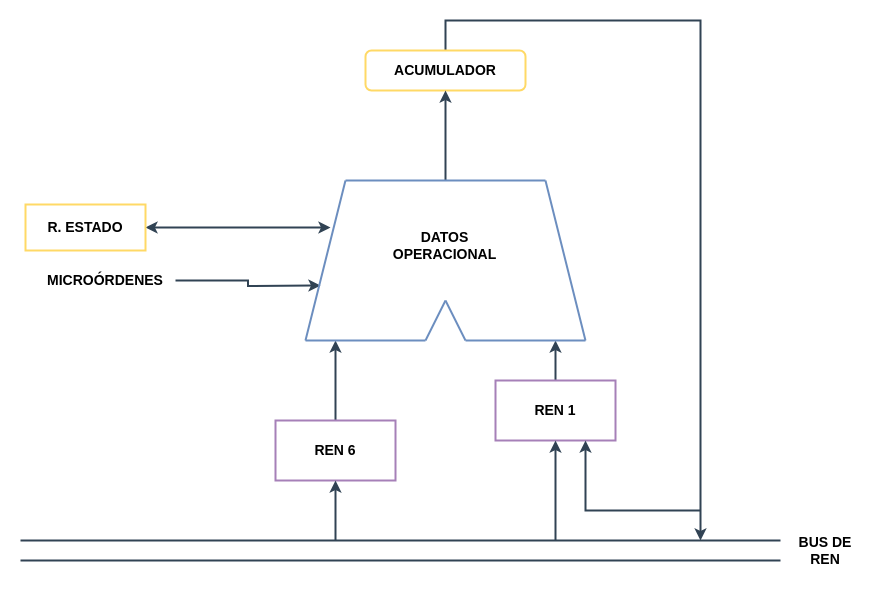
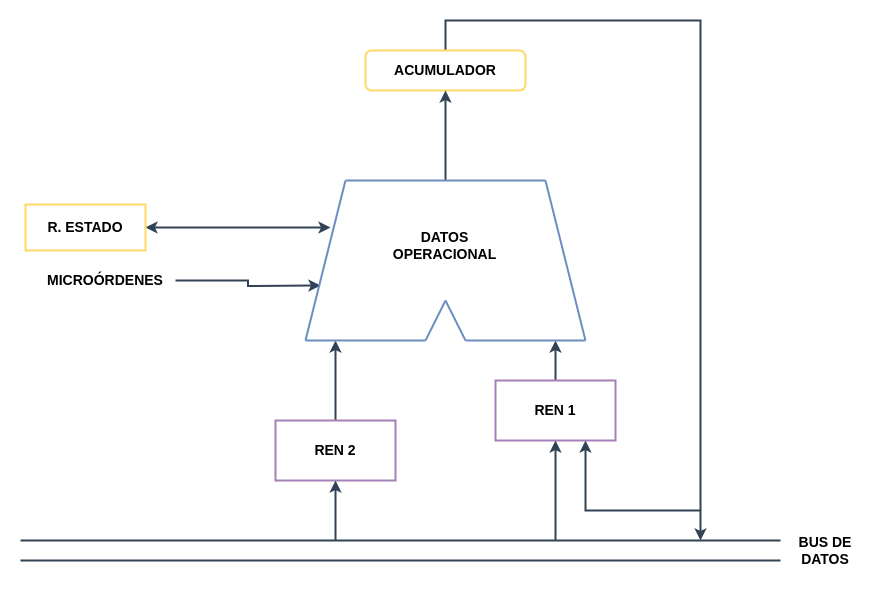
node "REN 6": label "REN 6" -> "REN 2"
node "BUS DE REN": label "BUS DE REN" -> "BUS DE DATOS"
